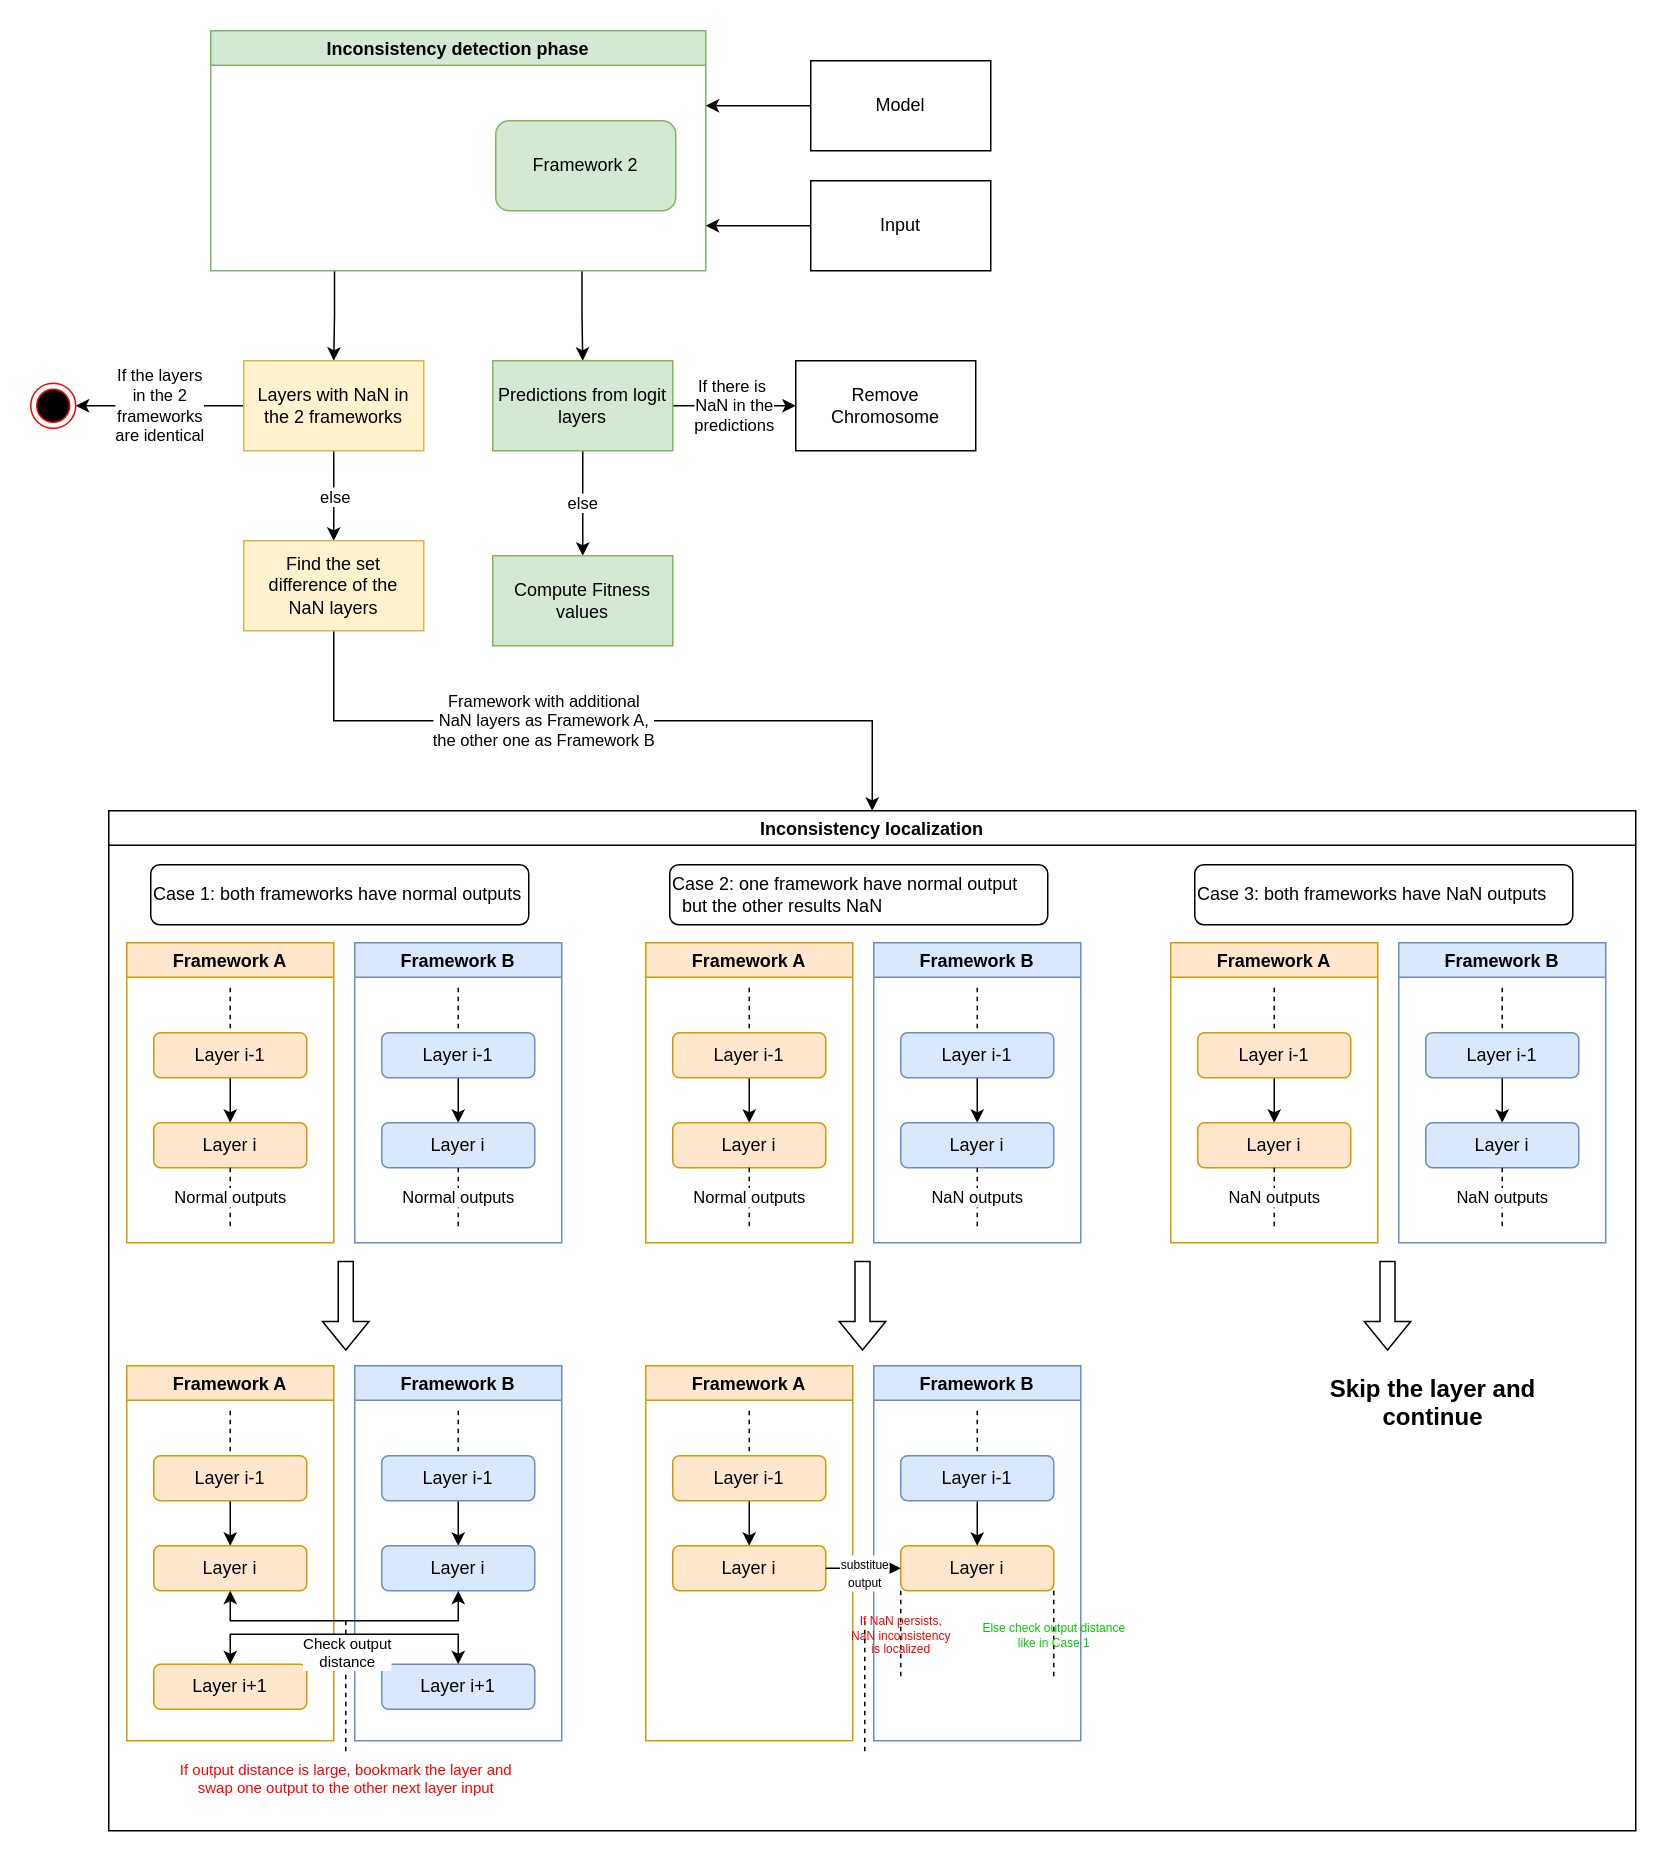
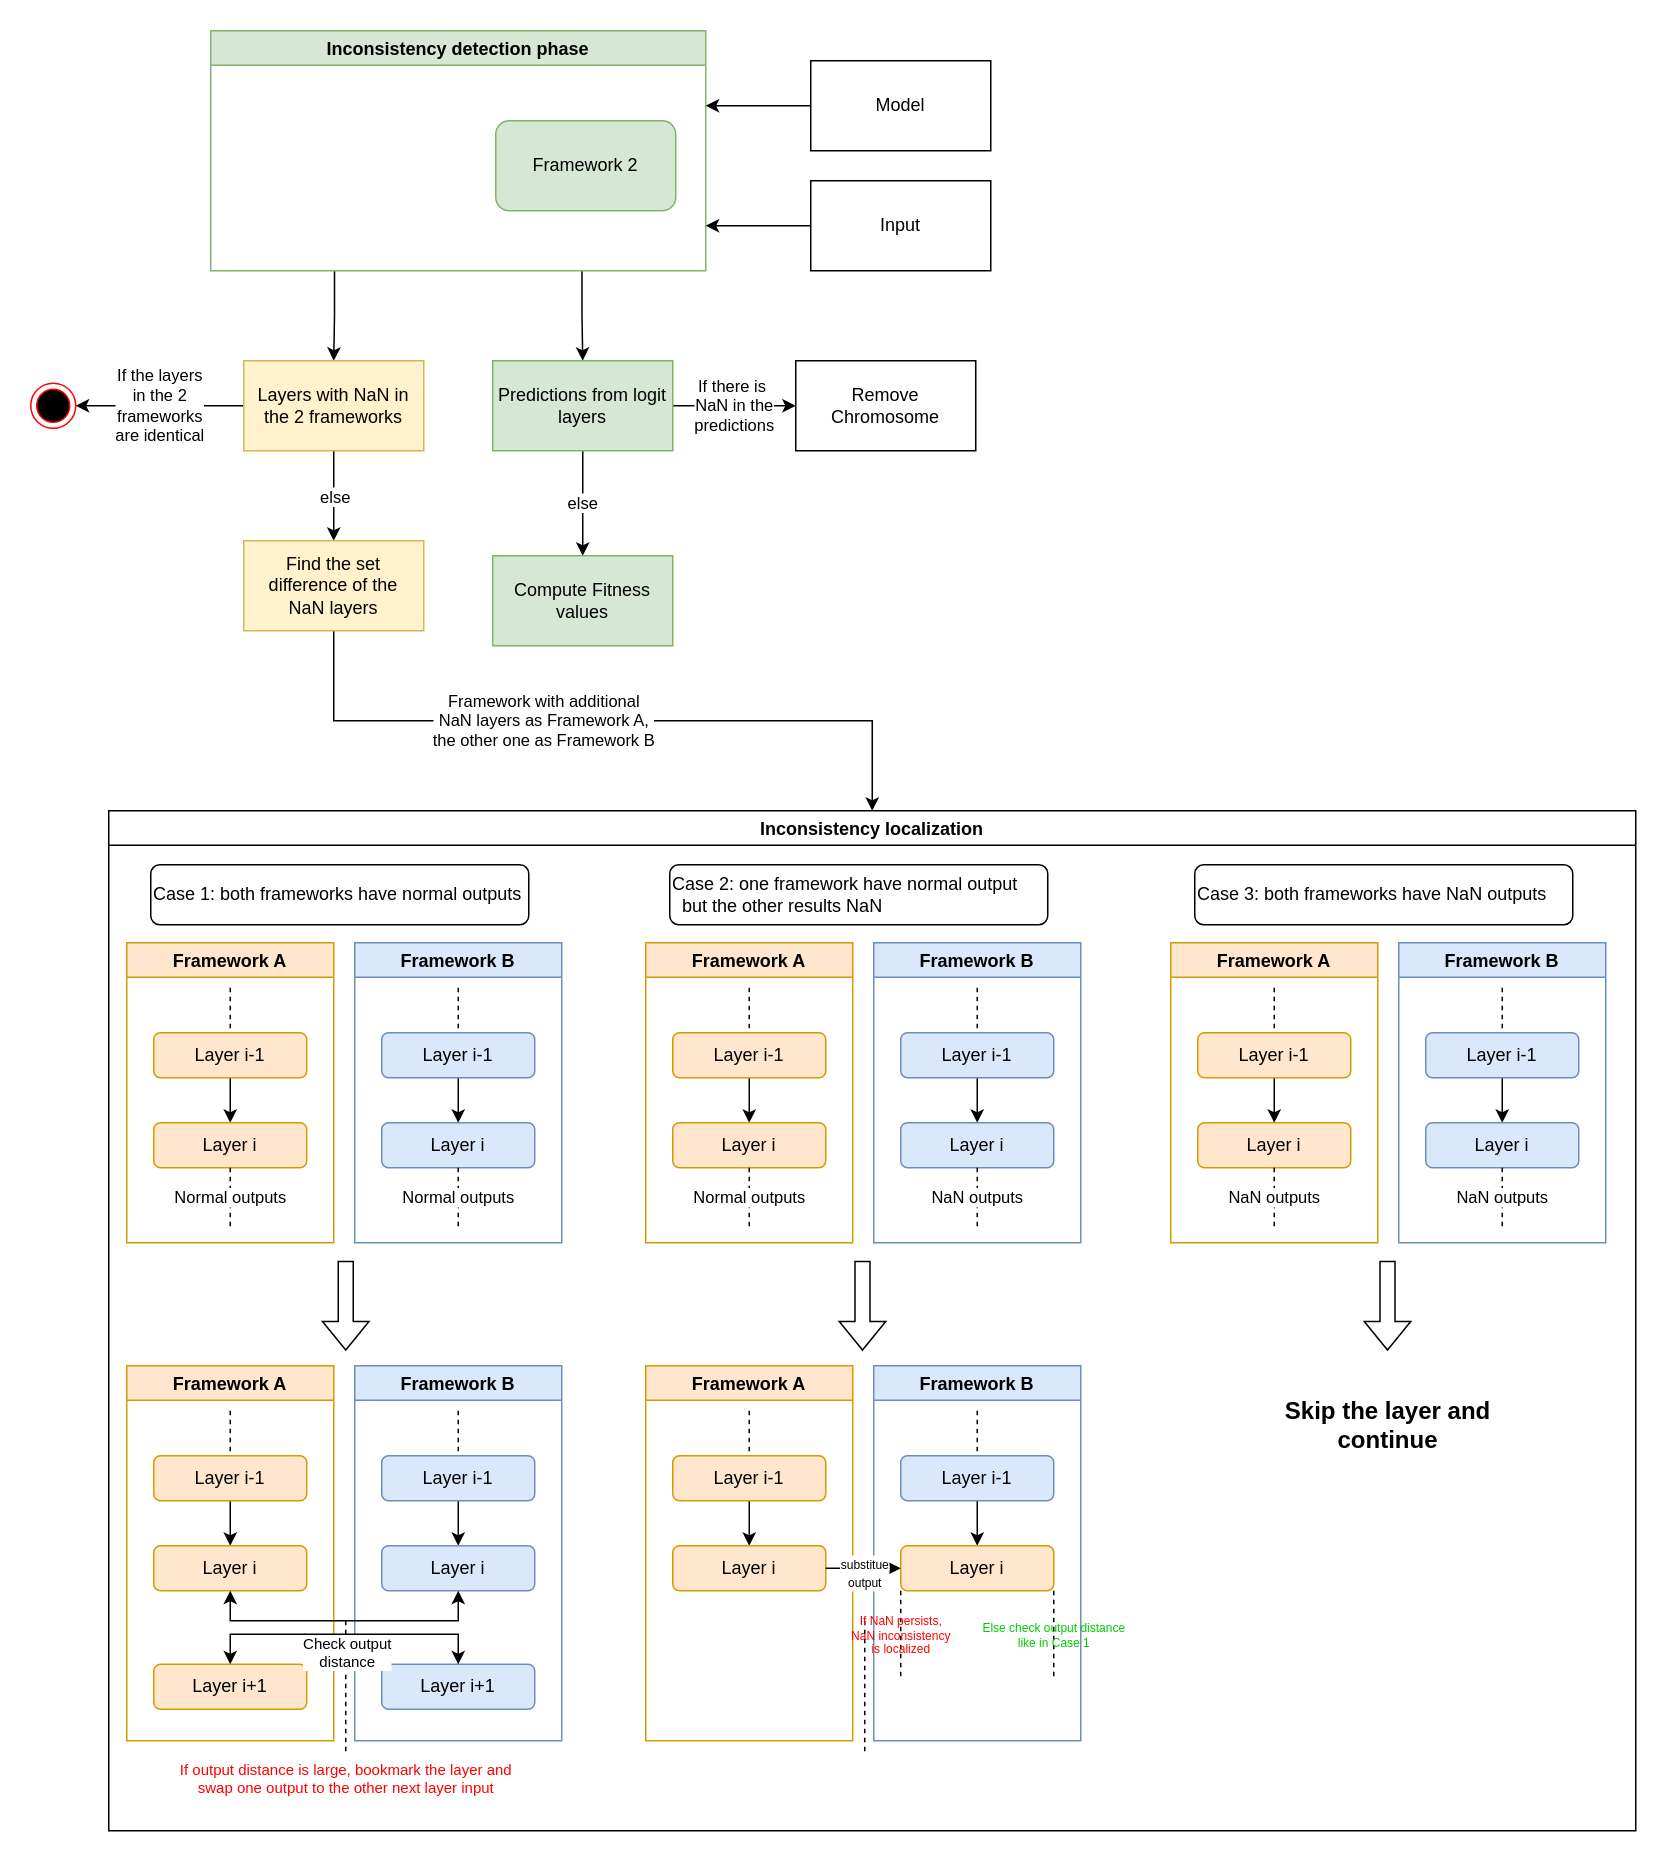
node "Skip the layer and continue": moved (1433, 1411) -> (1388, 1433)
